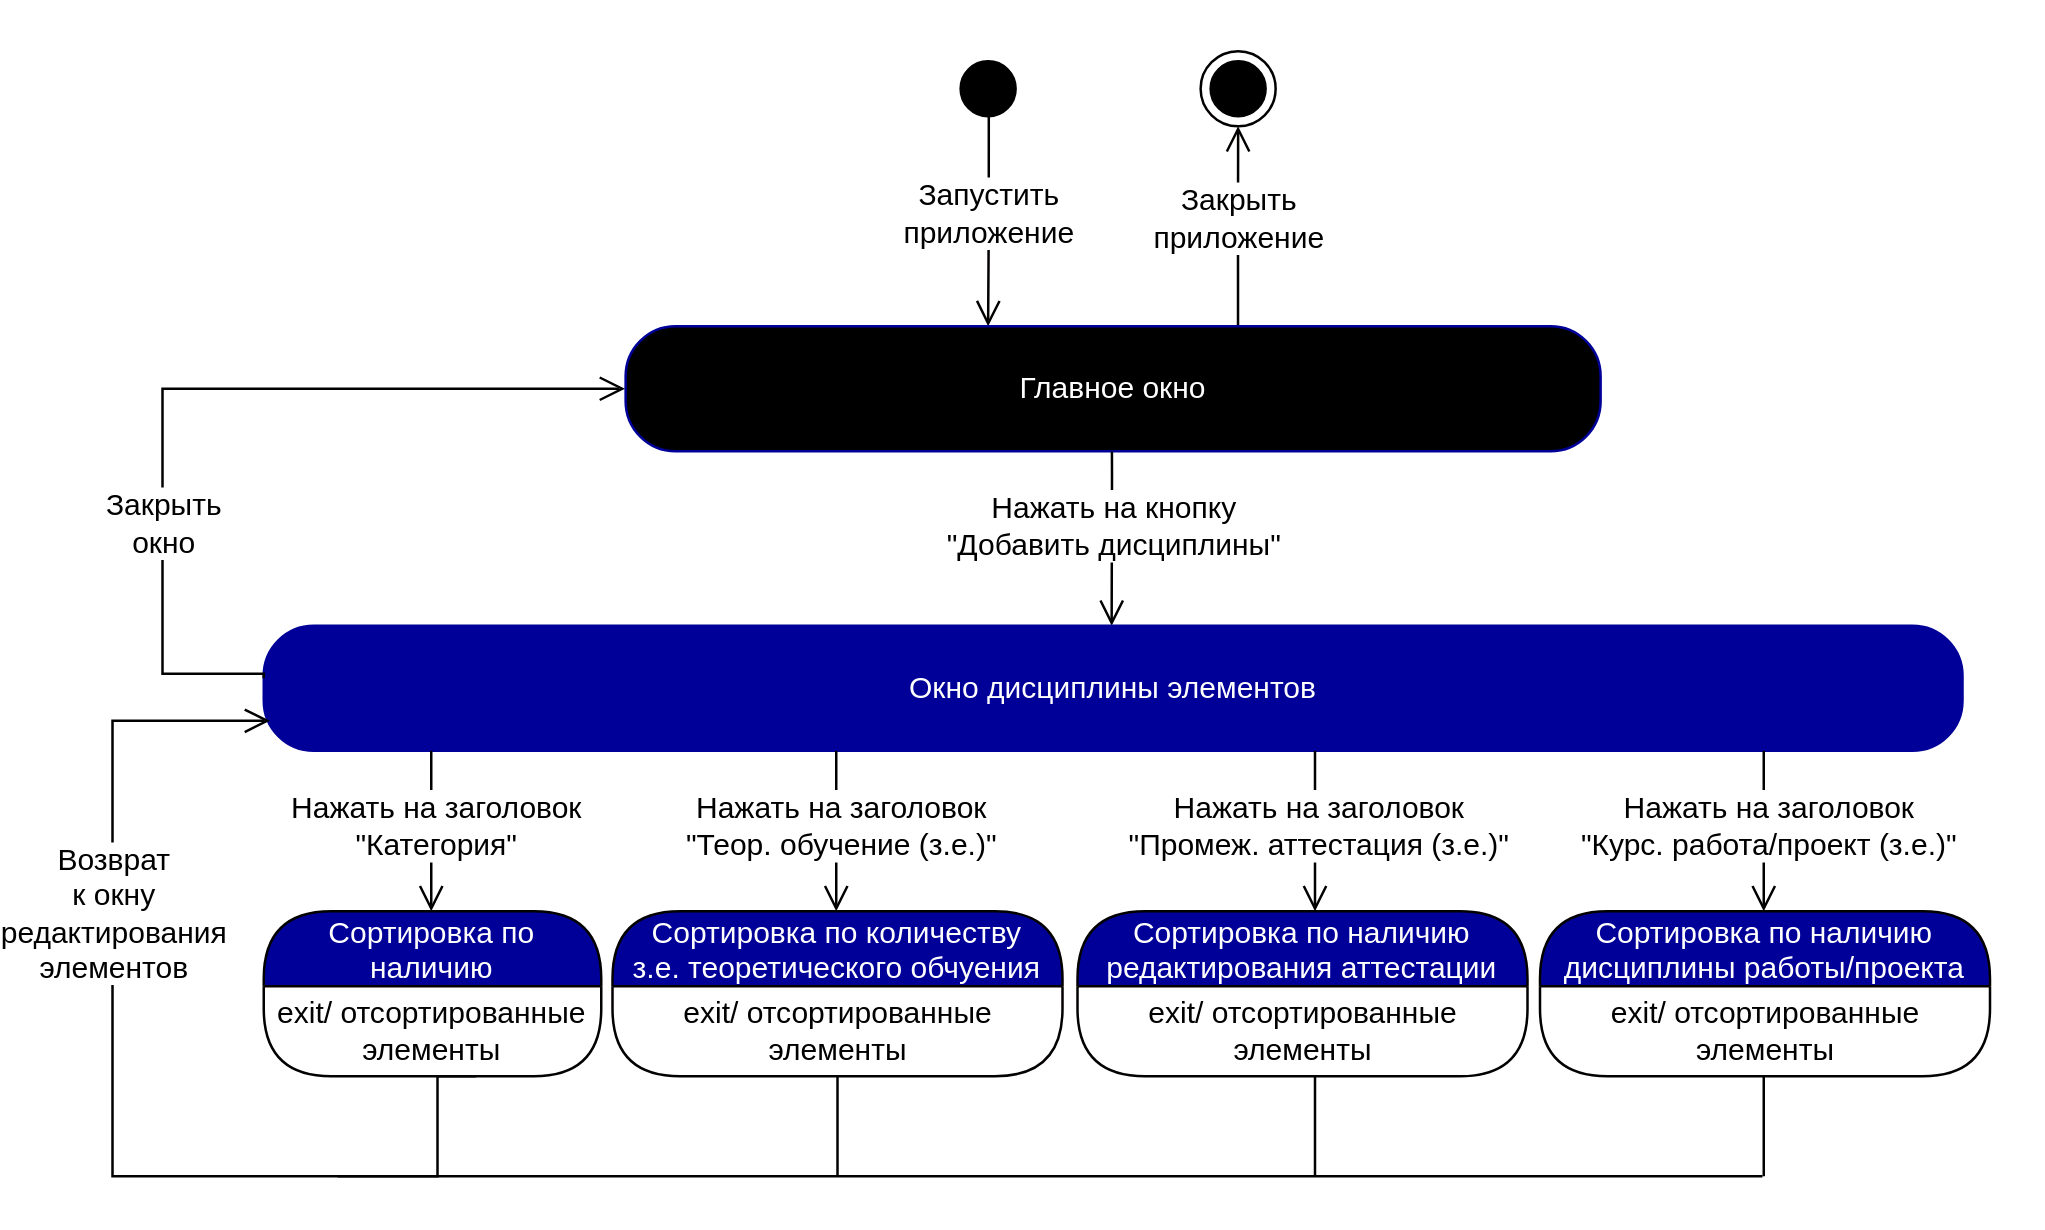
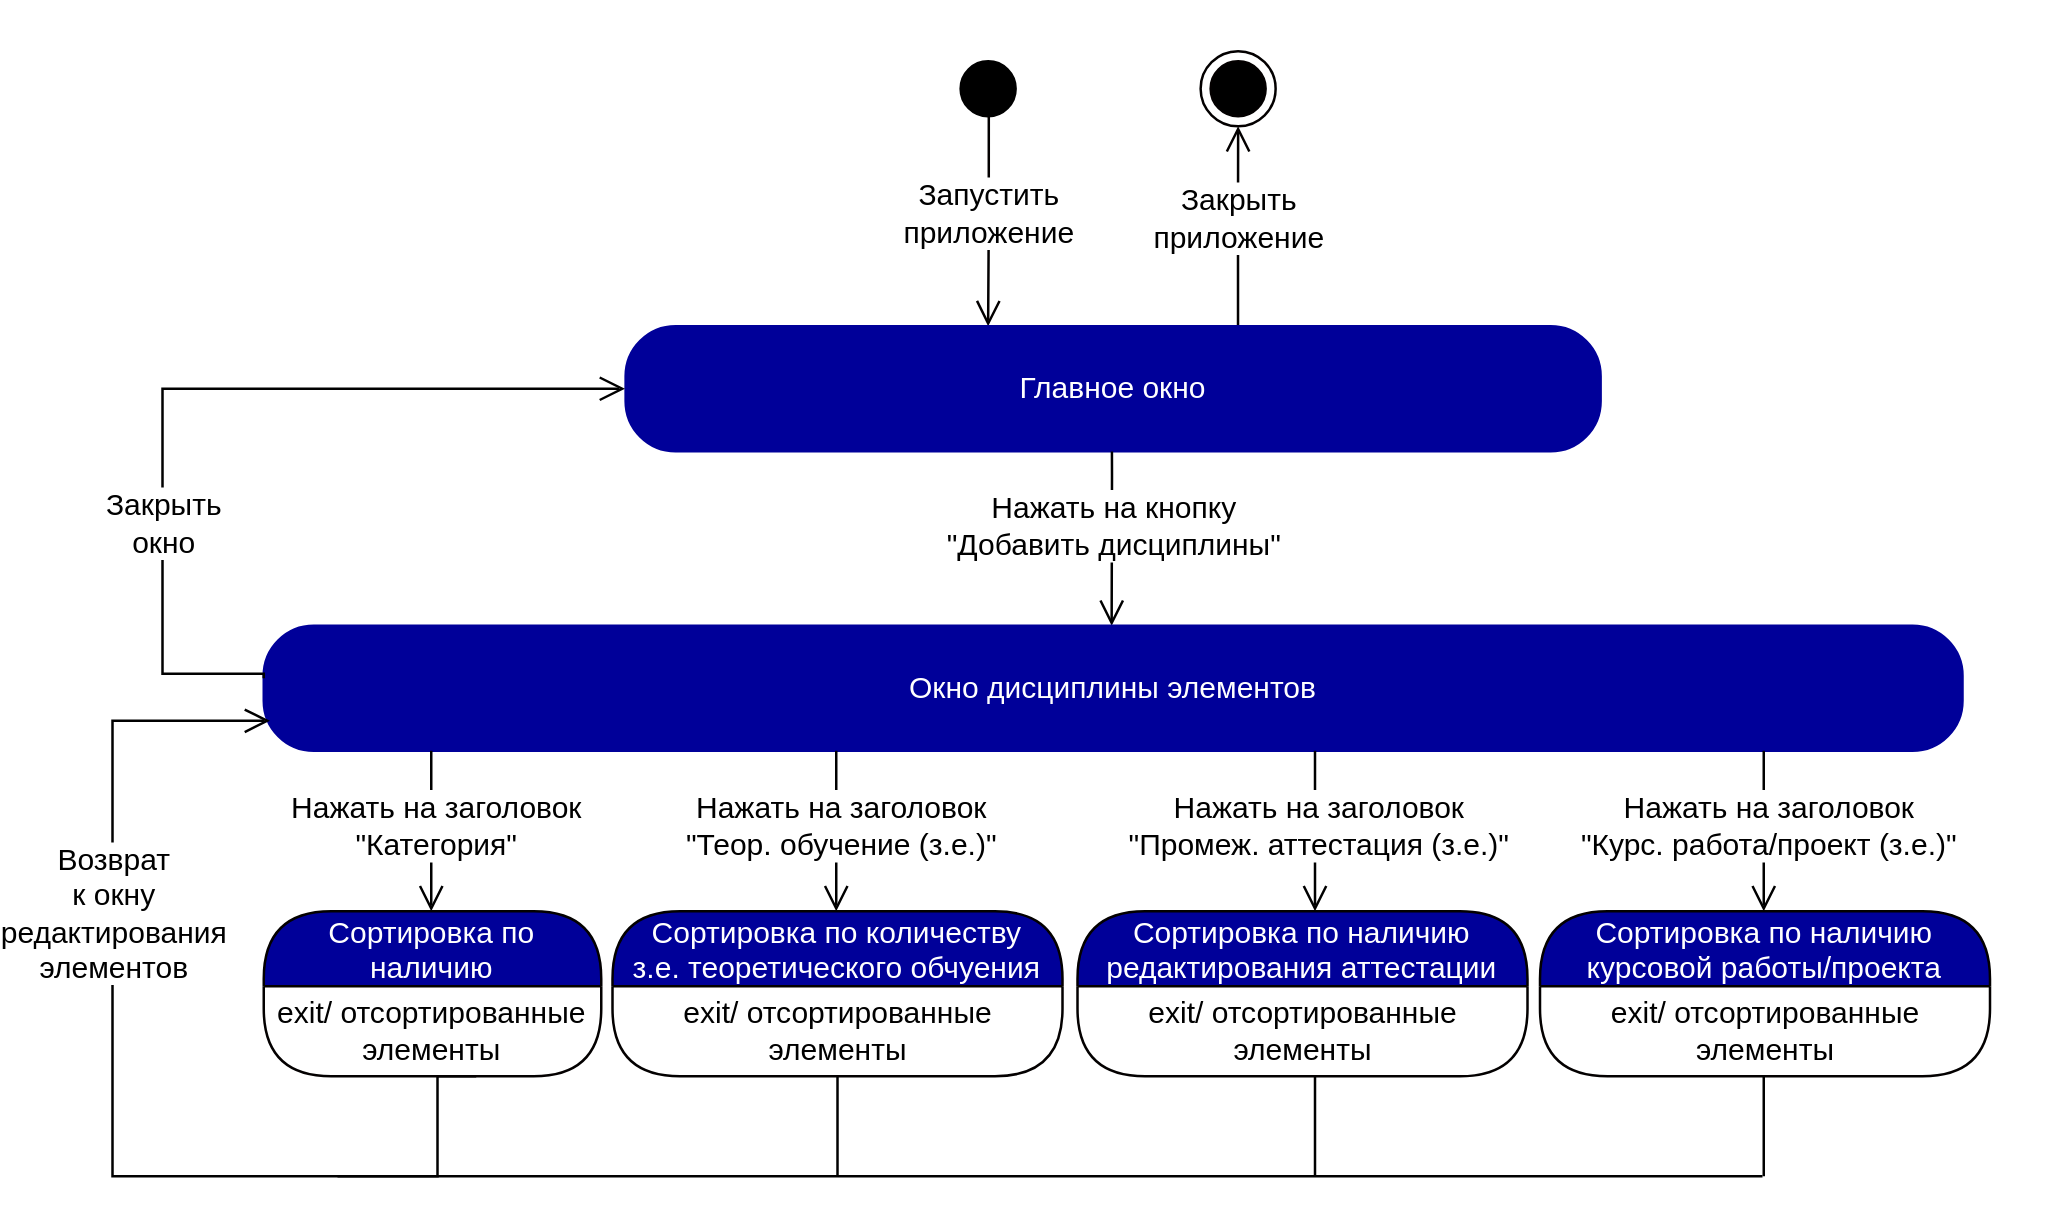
node "Главное окно": fillcolor #000000 -> #000099
node "Сортировка по наличию дисциплины работы/проекта": label "Сортировка по наличию дисциплины работы/проекта" -> "Сортировка по наличию курсовой работы/проекта"
